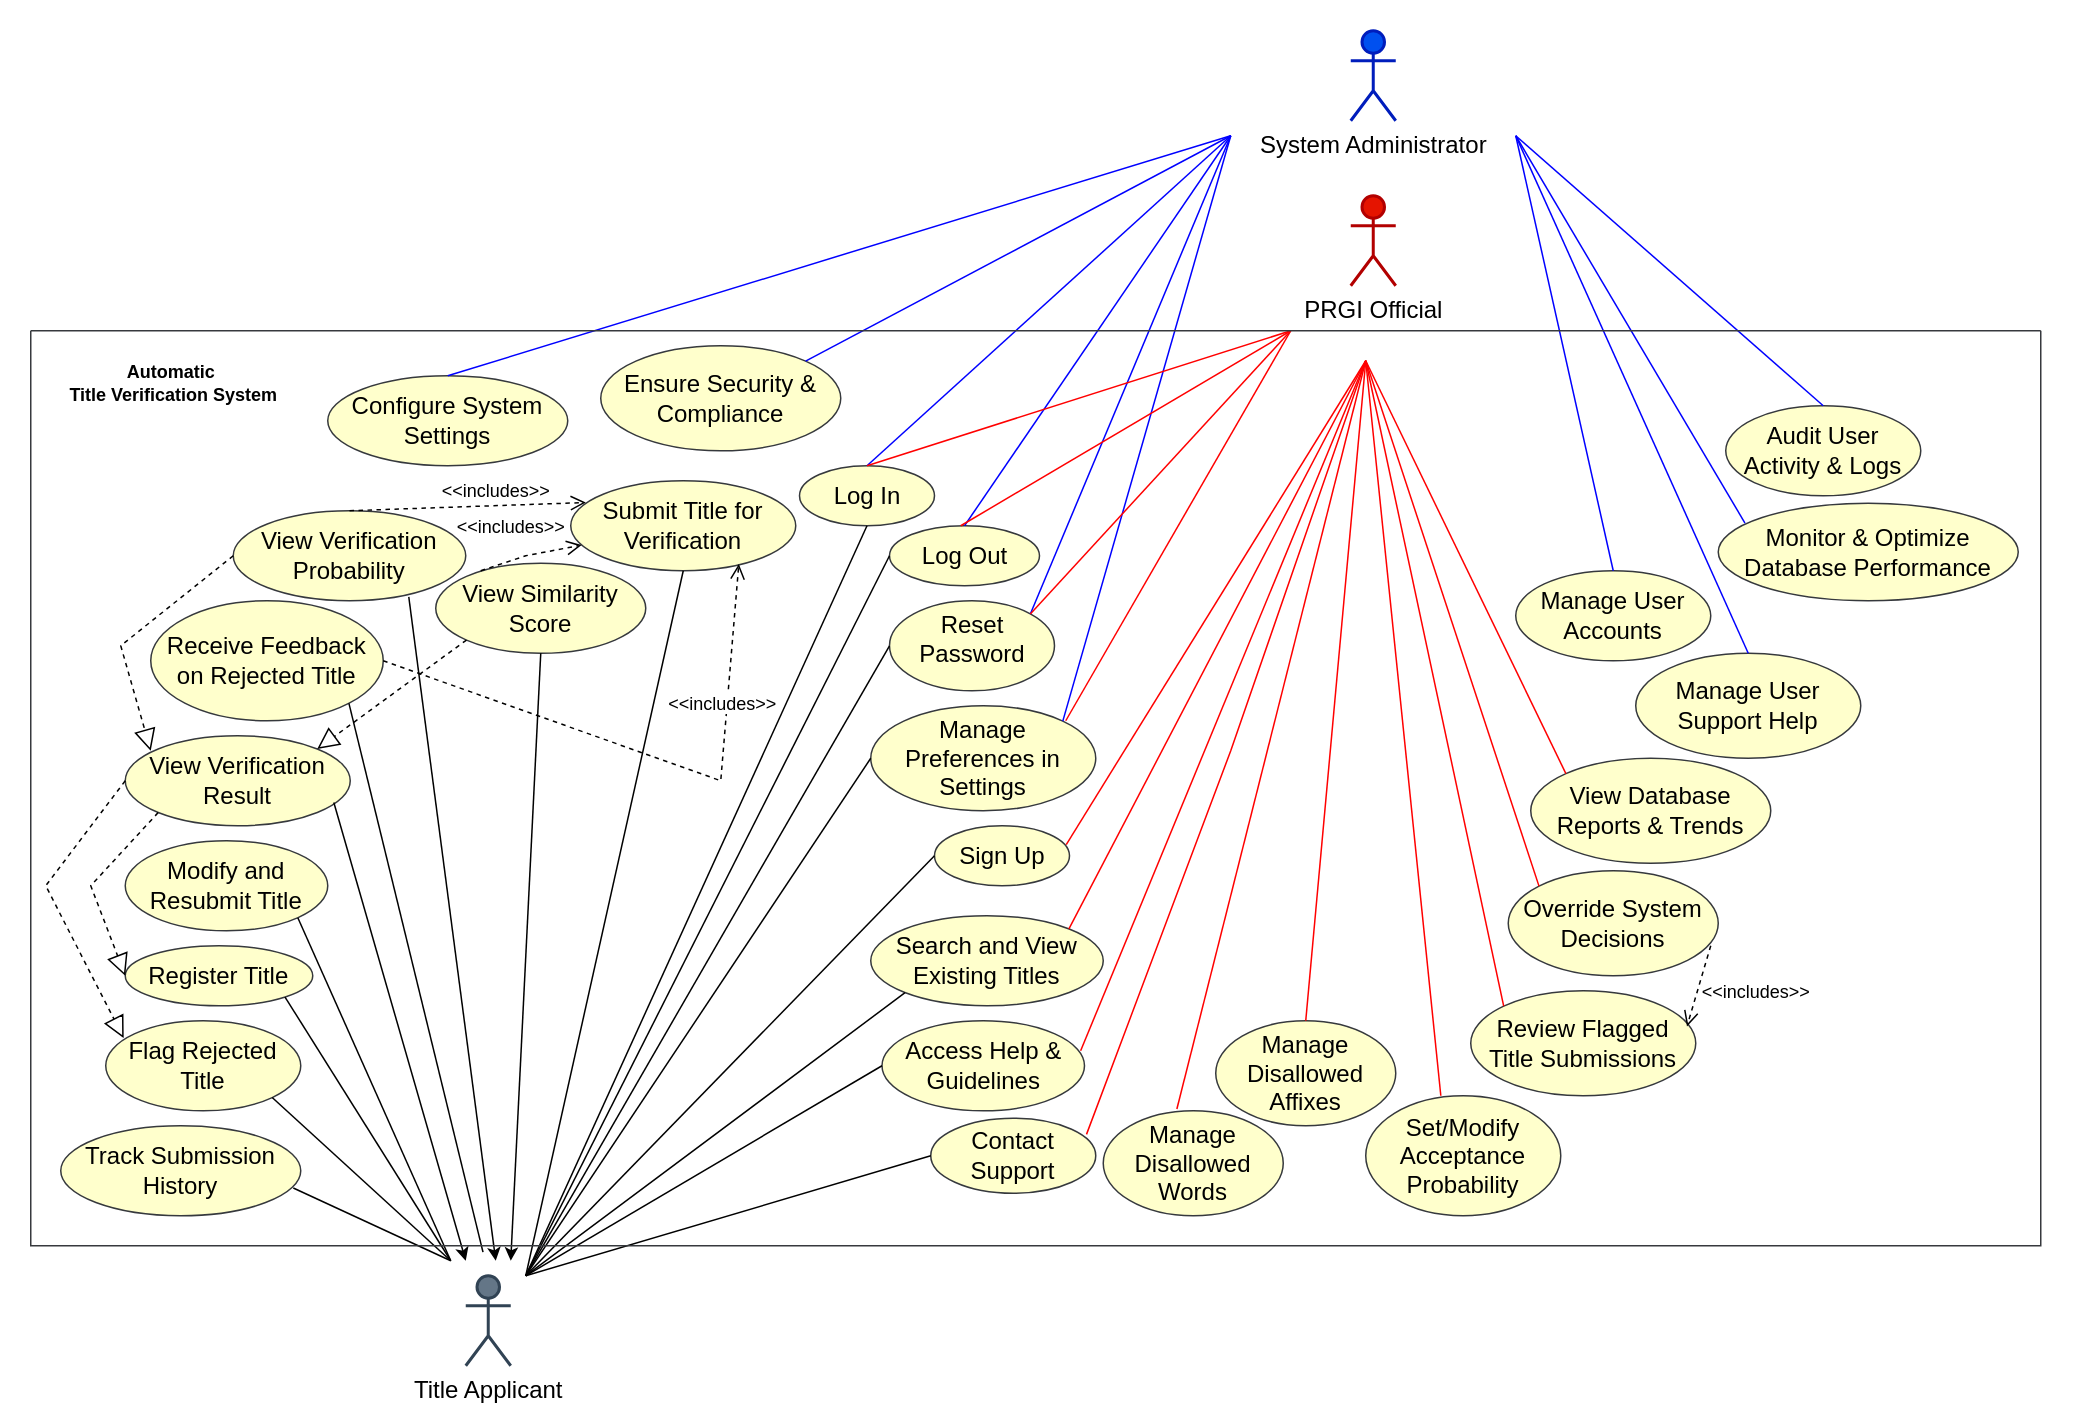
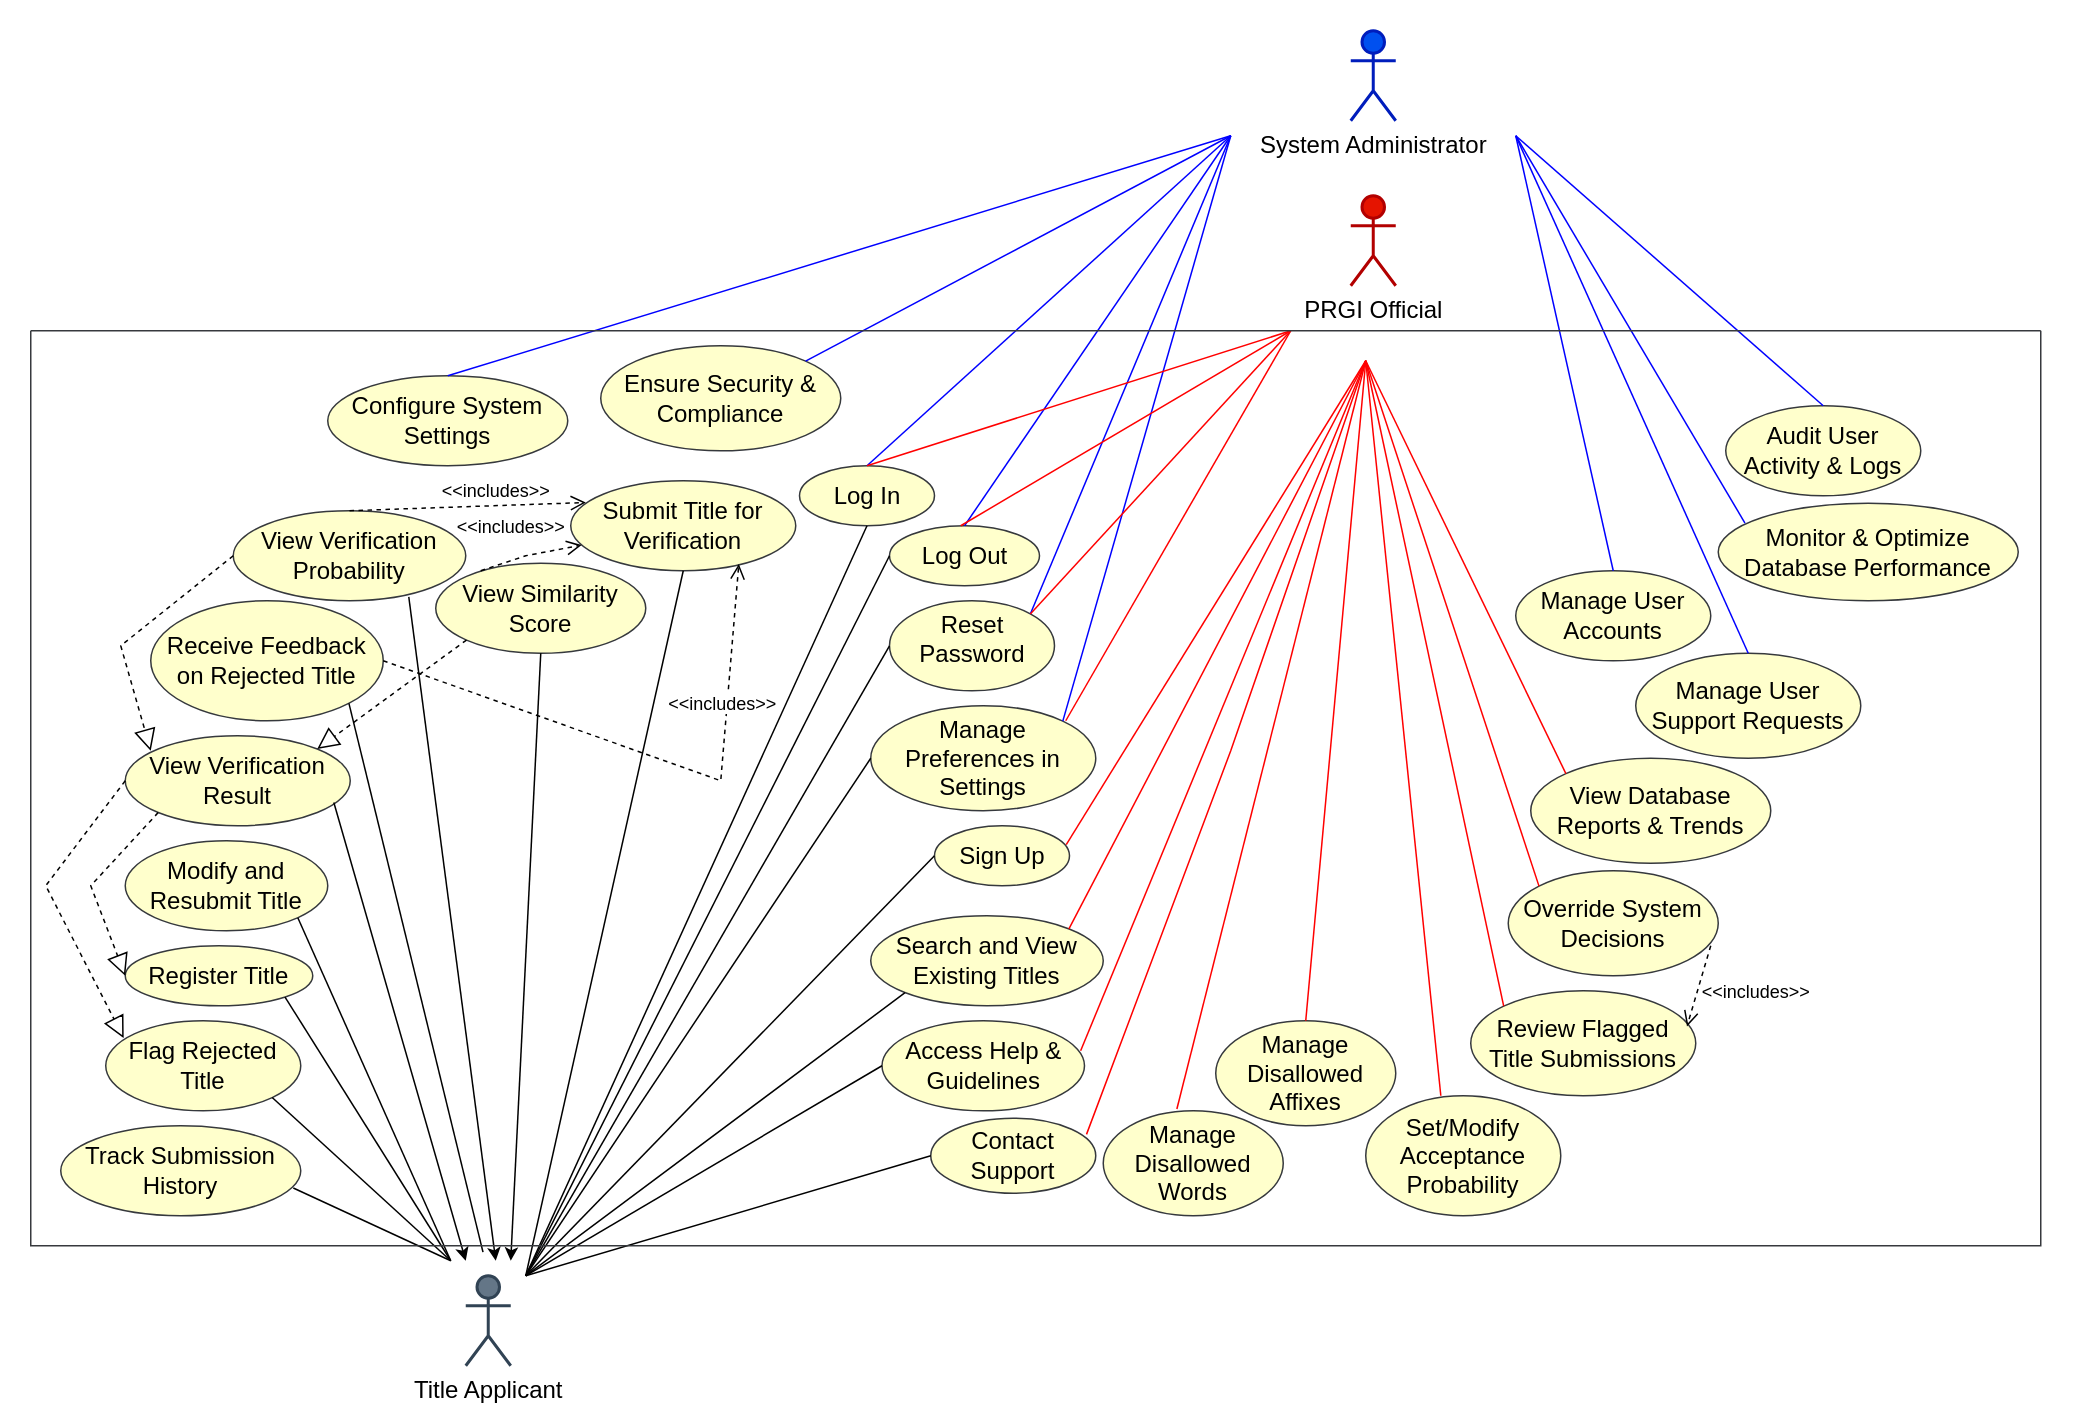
node "Automatic Title Verification System": removed
node "Manage User Support Help": label "Manage User Support Help" -> "Manage User Support Requests"
